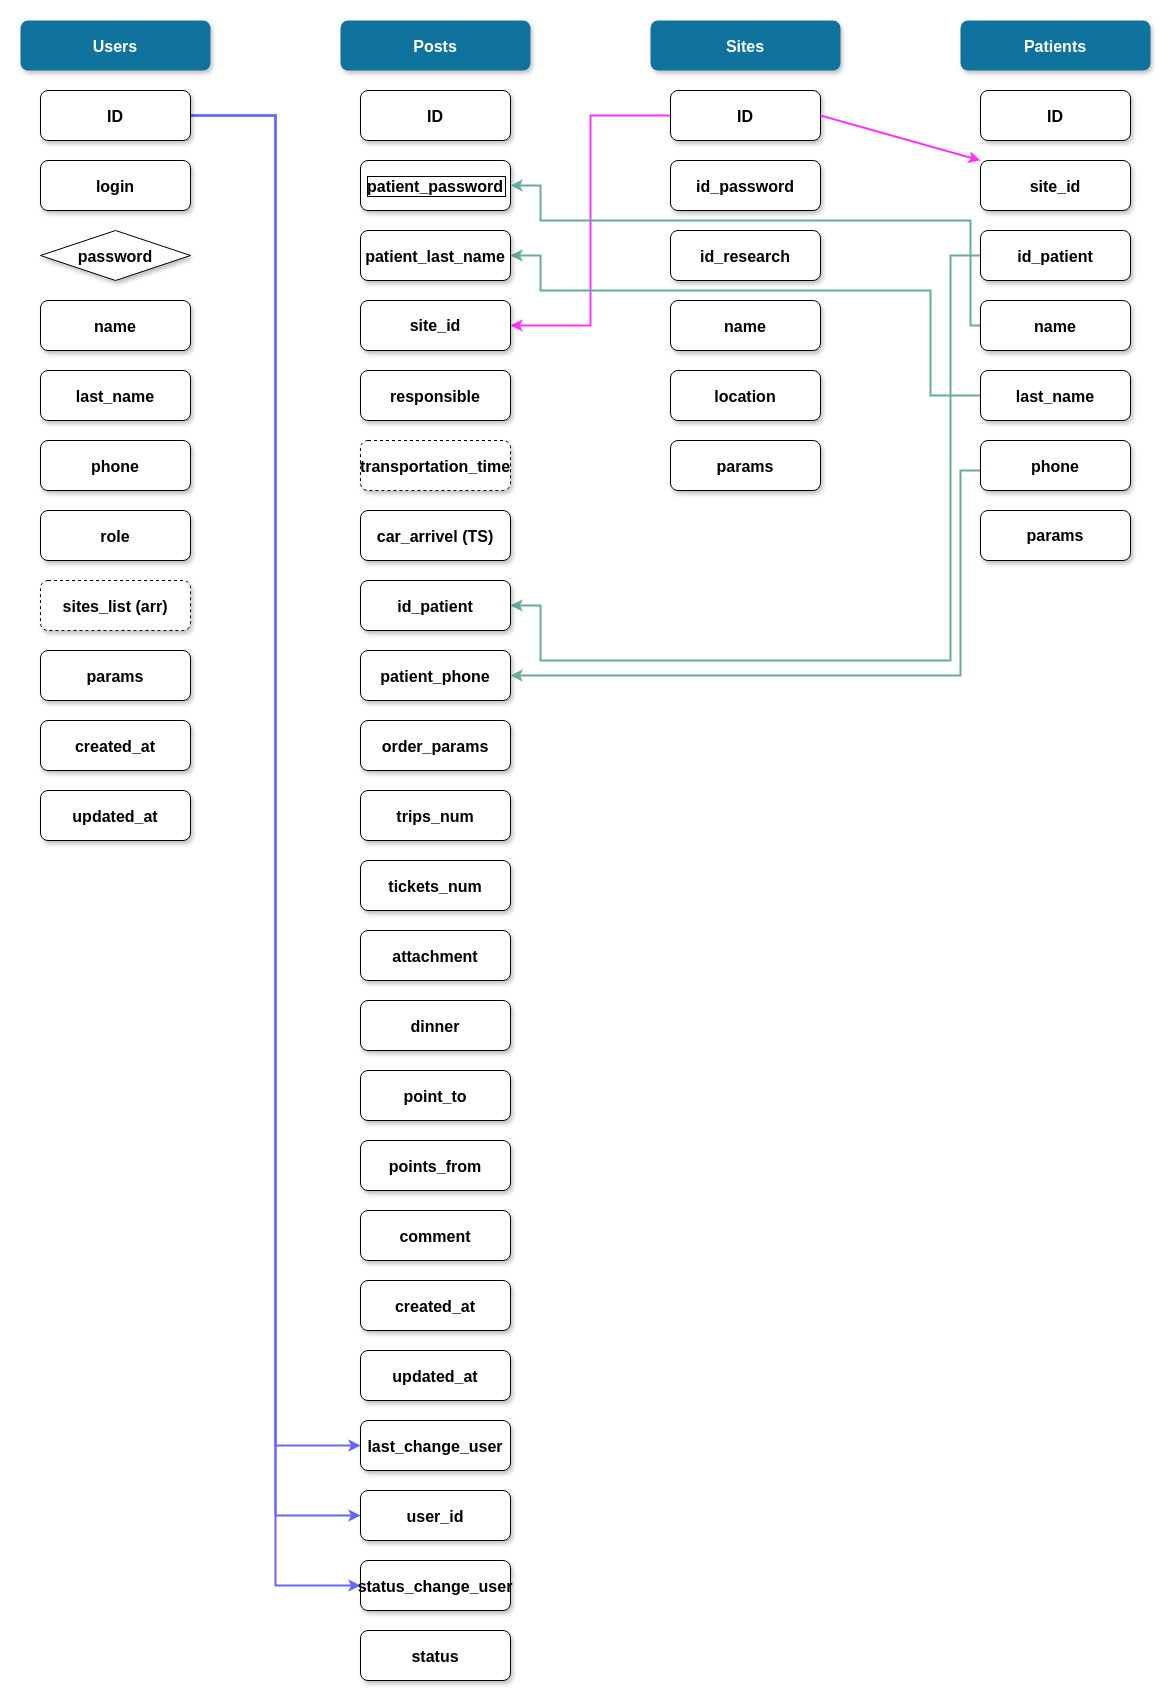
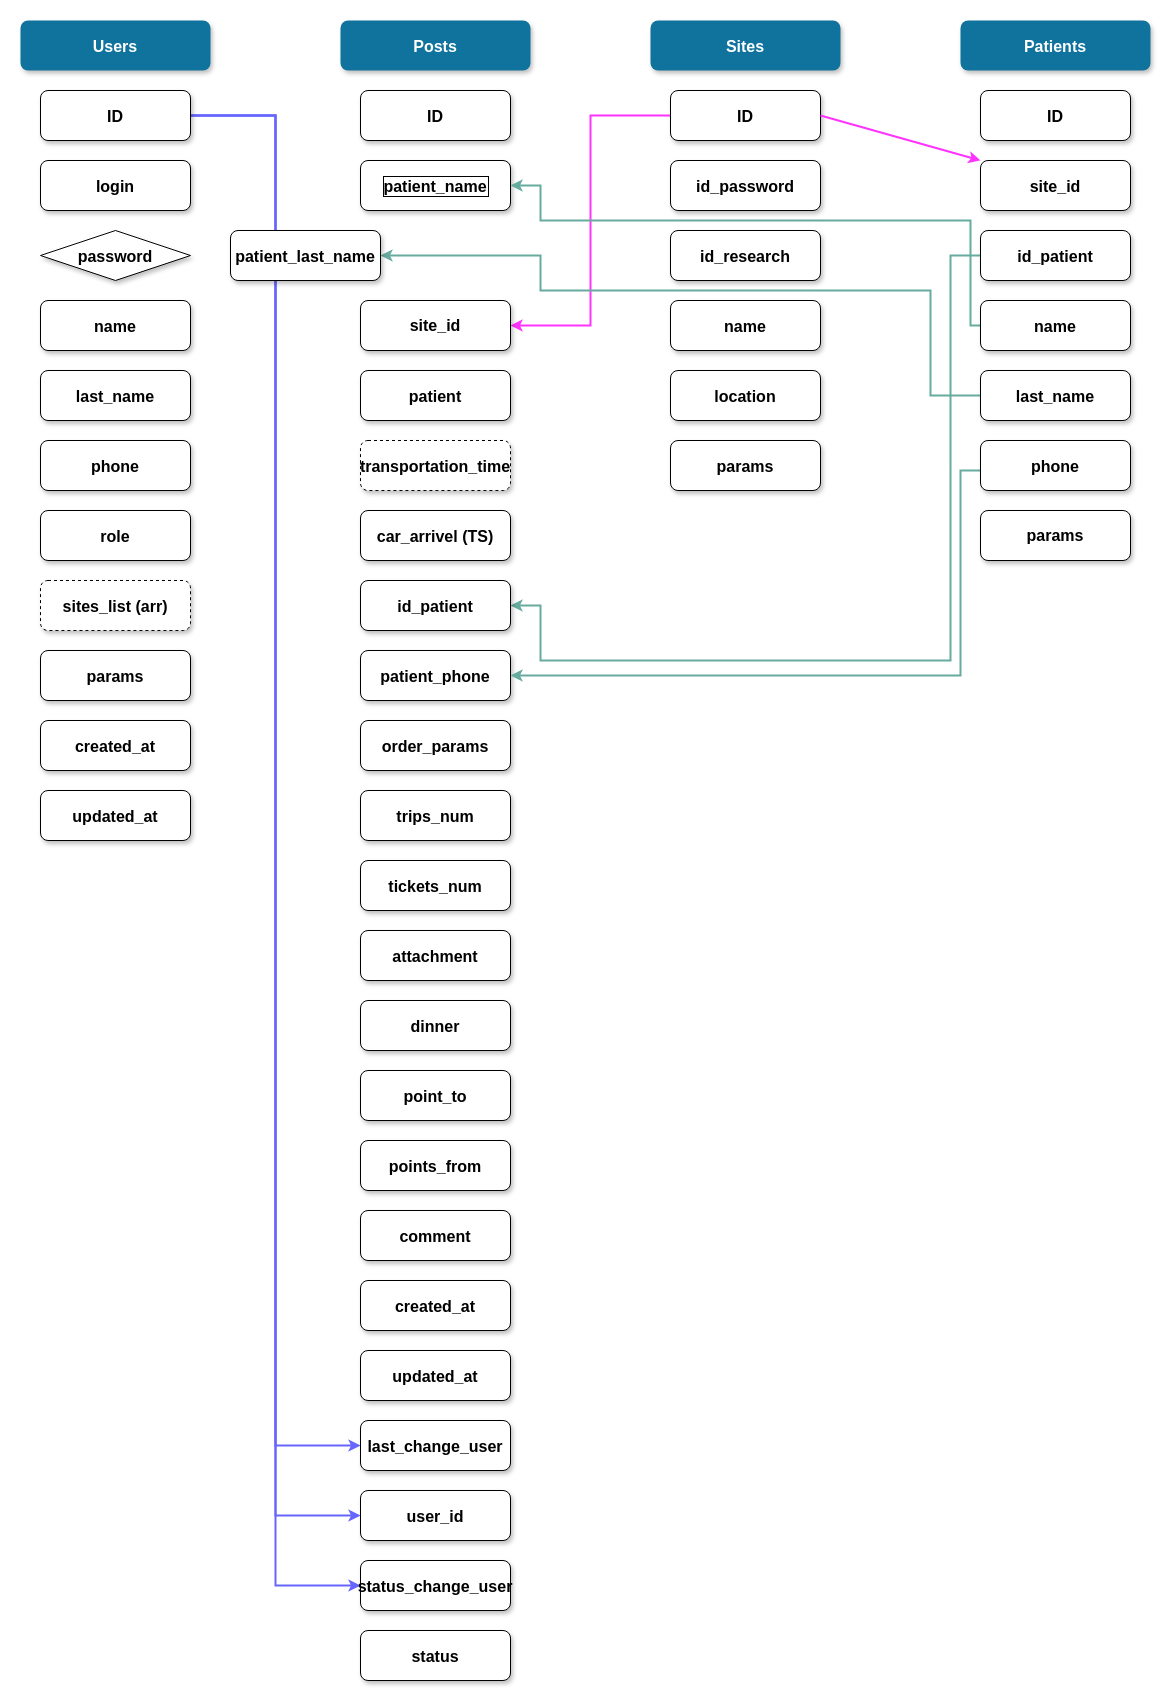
node "patient_password": label "patient_password" -> "patient_name"
node "patient_last_name": moved (436, 256) -> (306, 256)
node "responsible": label "responsible" -> "patient"
